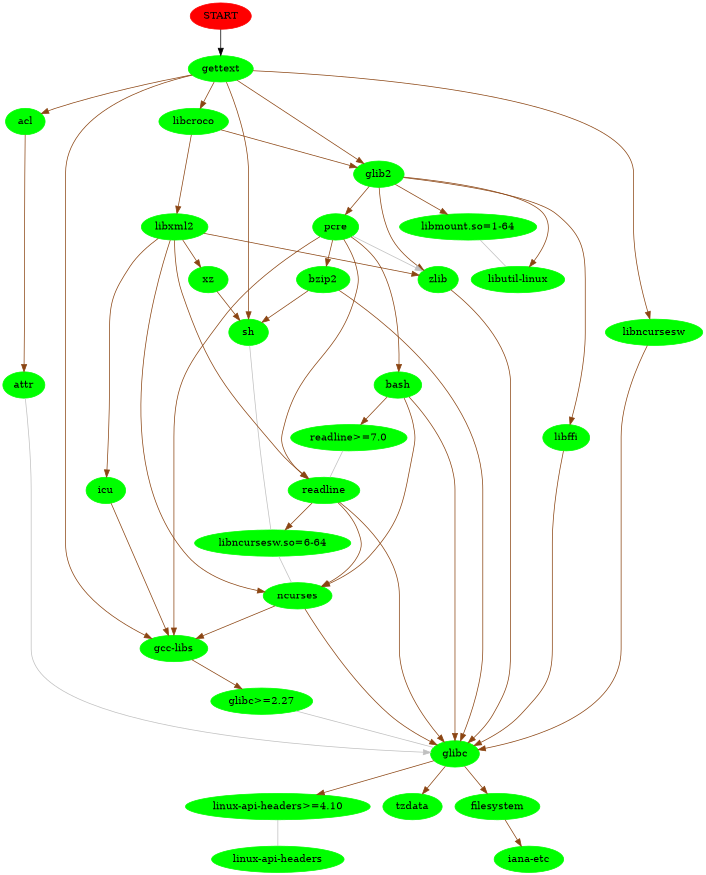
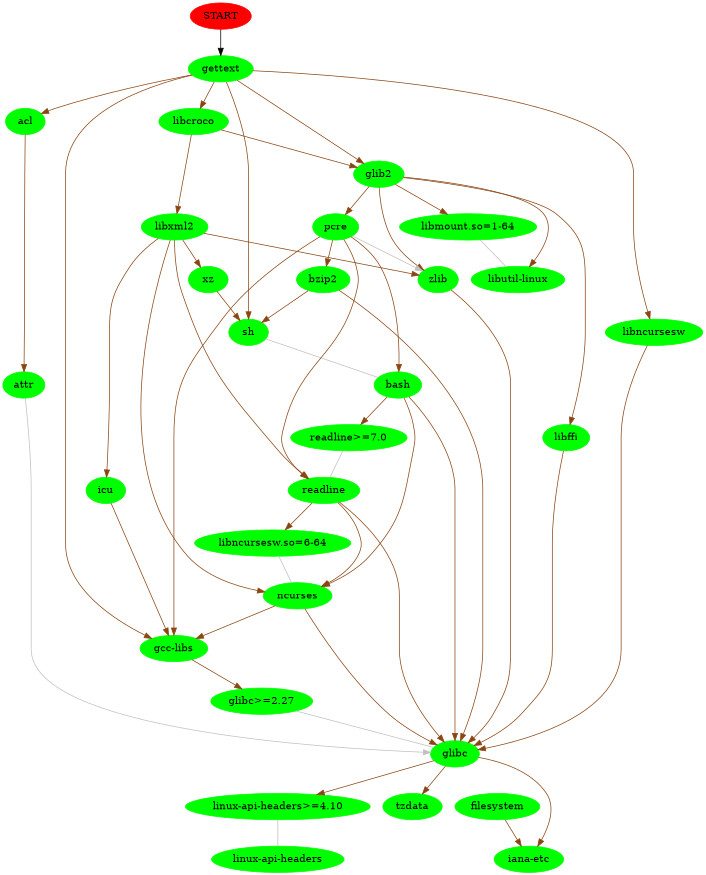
edge "sh" -- "libncursesw.so=6-64": now "sh" -- "bash"
edge "glibc" -> "filesystem": now "glibc" -> "iana-etc"
